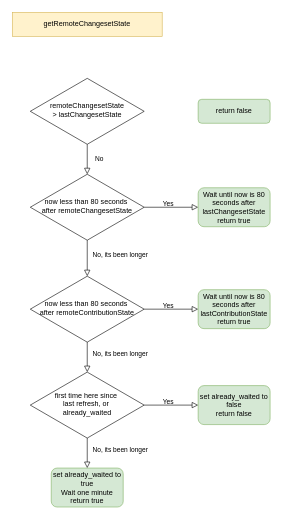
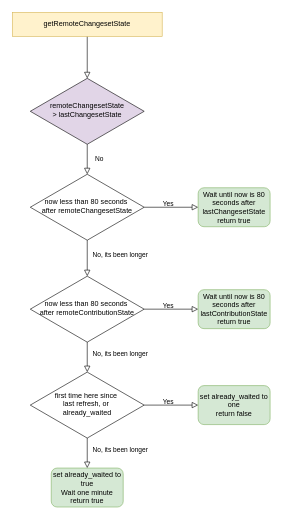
edge "getRemoteChangesetState" -> "remoteChangesetState > lastChangesetState": added
node "remoteChangesetState > lastChangesetState": fillcolor #ffffff -> #e1d5e7
node "return false": removed
node "set already_waited to false return false": label "set already_waited to false return false" -> "set already_waited to one return false"
